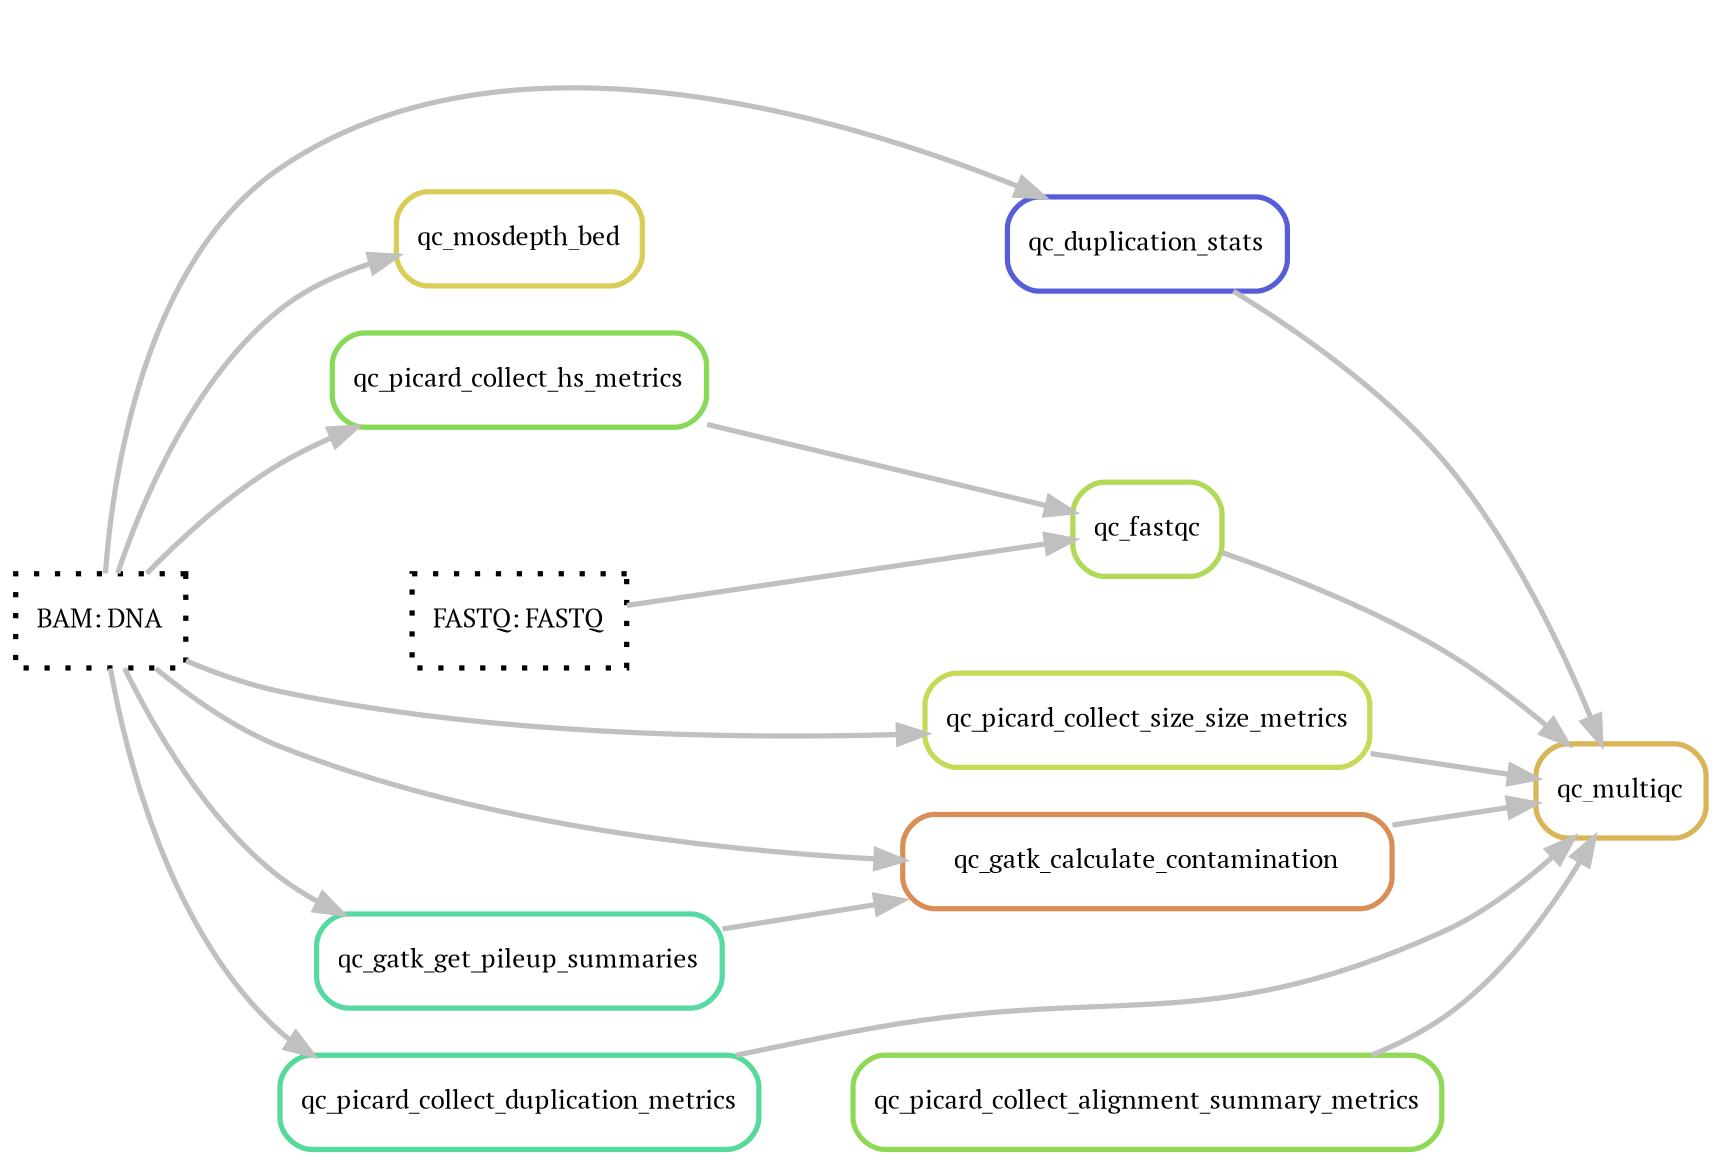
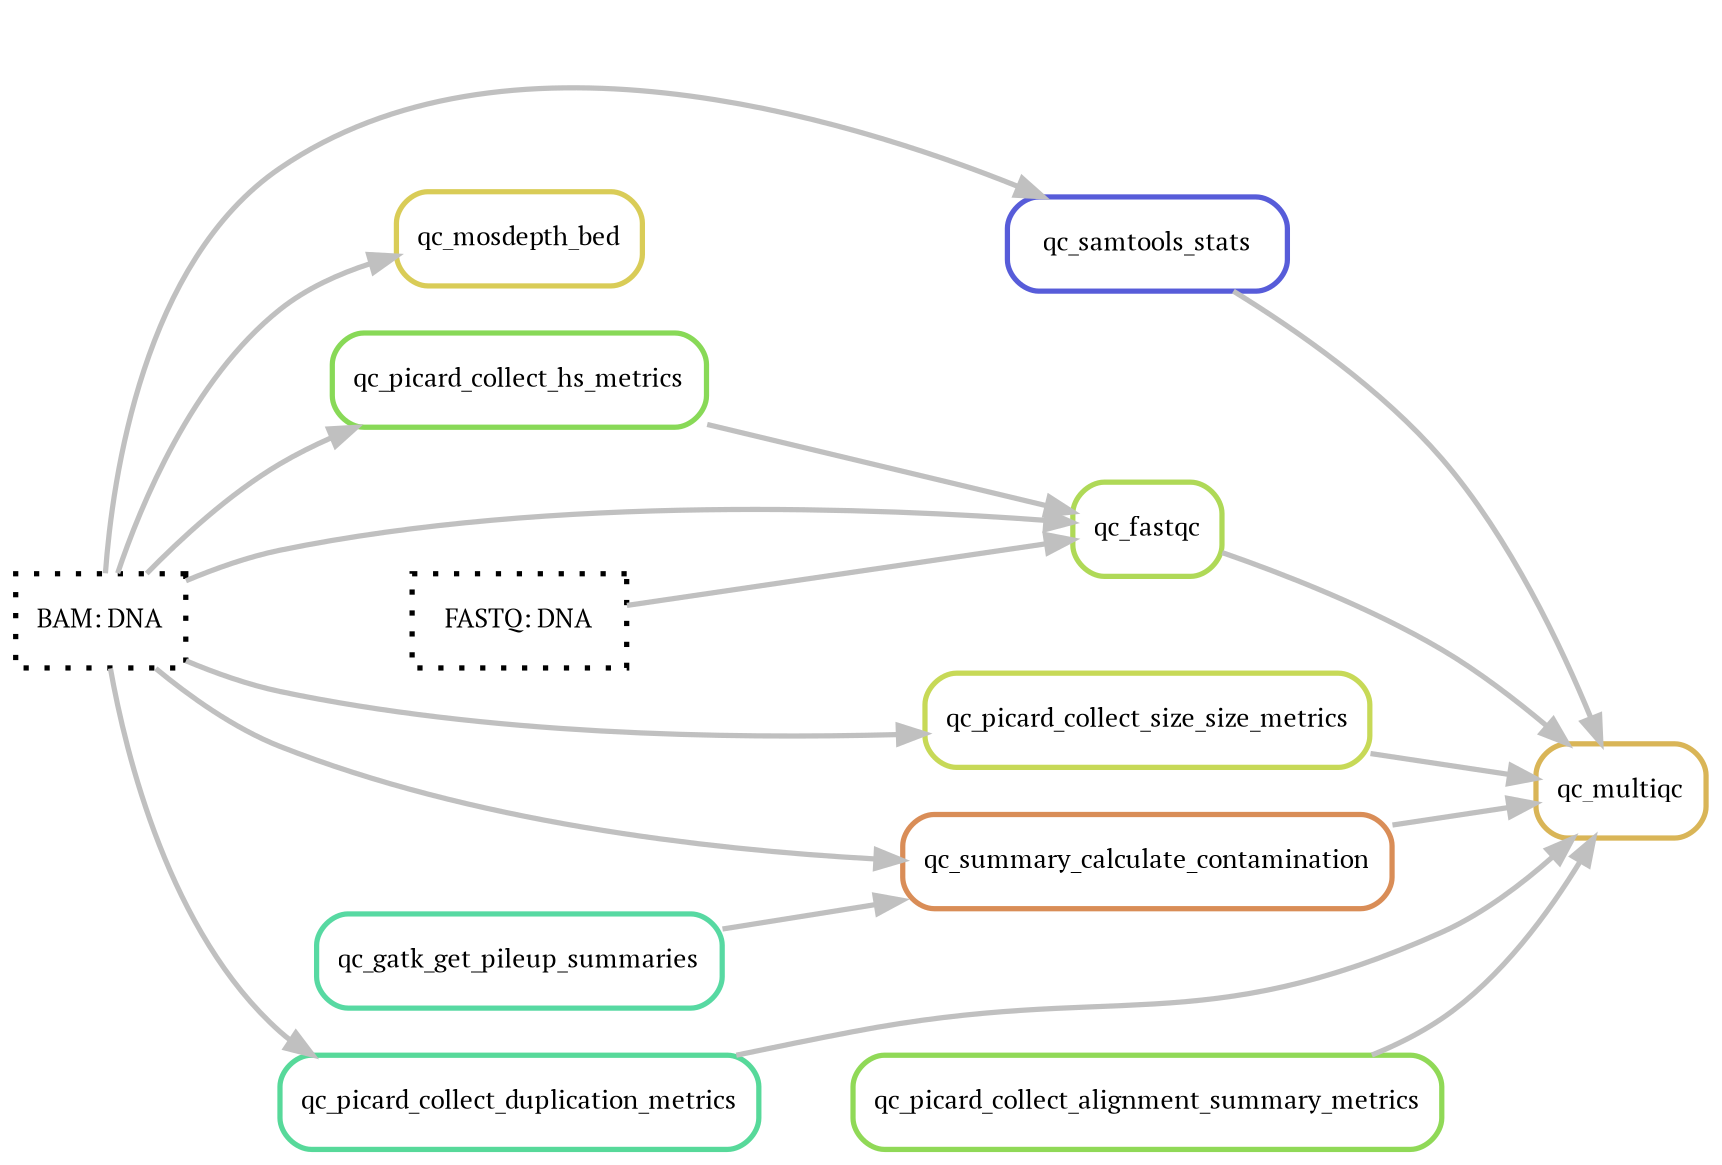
node "qc_duplication_stats": label "qc_duplication_stats" -> "qc_samtools_stats"
node "FASTQ: FASTQ": label "FASTQ: FASTQ" -> "FASTQ: DNA"
edge "BAM: DNA" -> "qc_gatk_get_pileup_summaries": now "BAM: DNA" -> "qc_fastqc"
node "qc_gatk_calculate_contamination": label "qc_gatk_calculate_contamination" -> "qc_summary_calculate_contamination"
